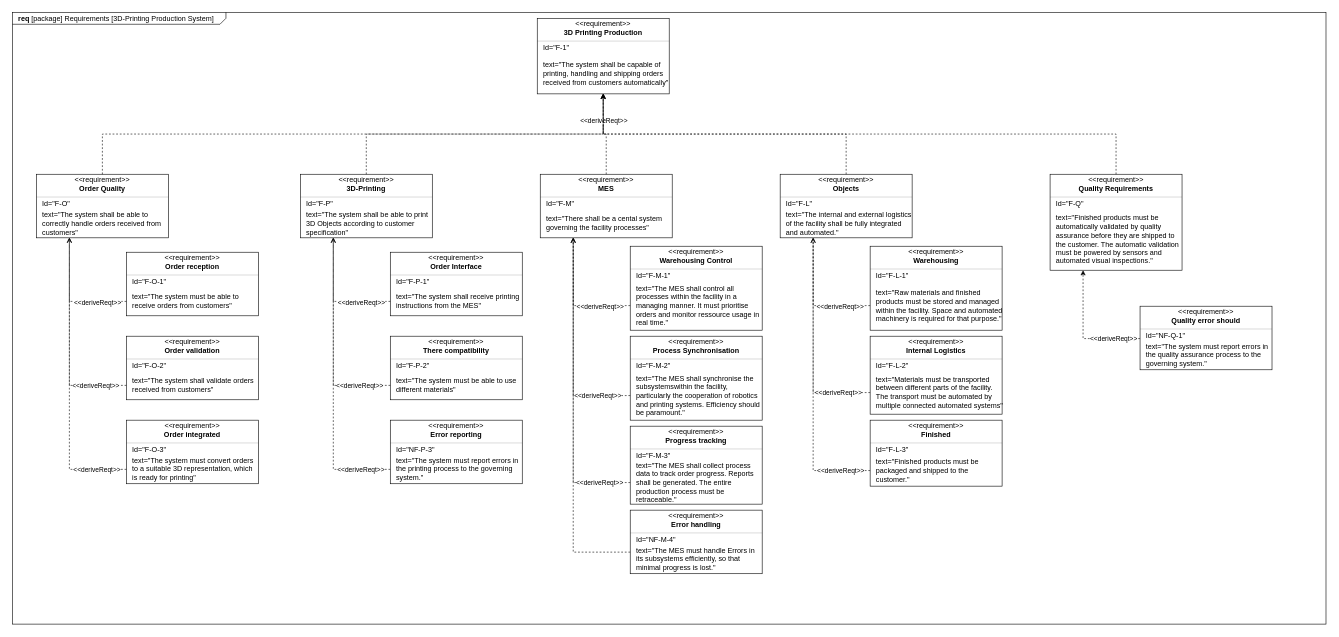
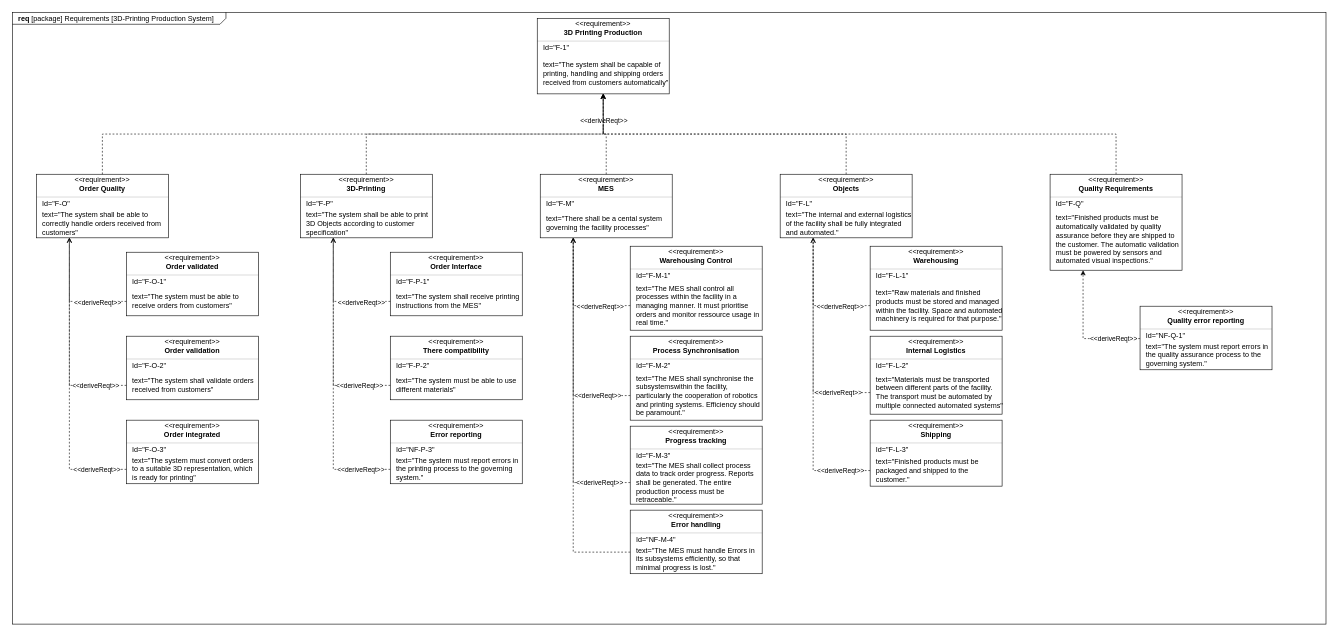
node "Order reception": label "Order reception" -> "Order validated"
node "Quality error should": label "Quality error should" -> "Quality error reporting"
node "Finished": label "Finished" -> "Shipping"
